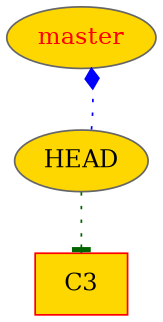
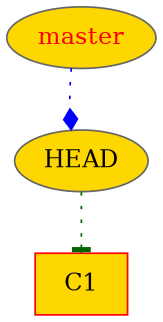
edge "HEAD" -> "master": reversed
node "C3": label "C3" -> "C1"
